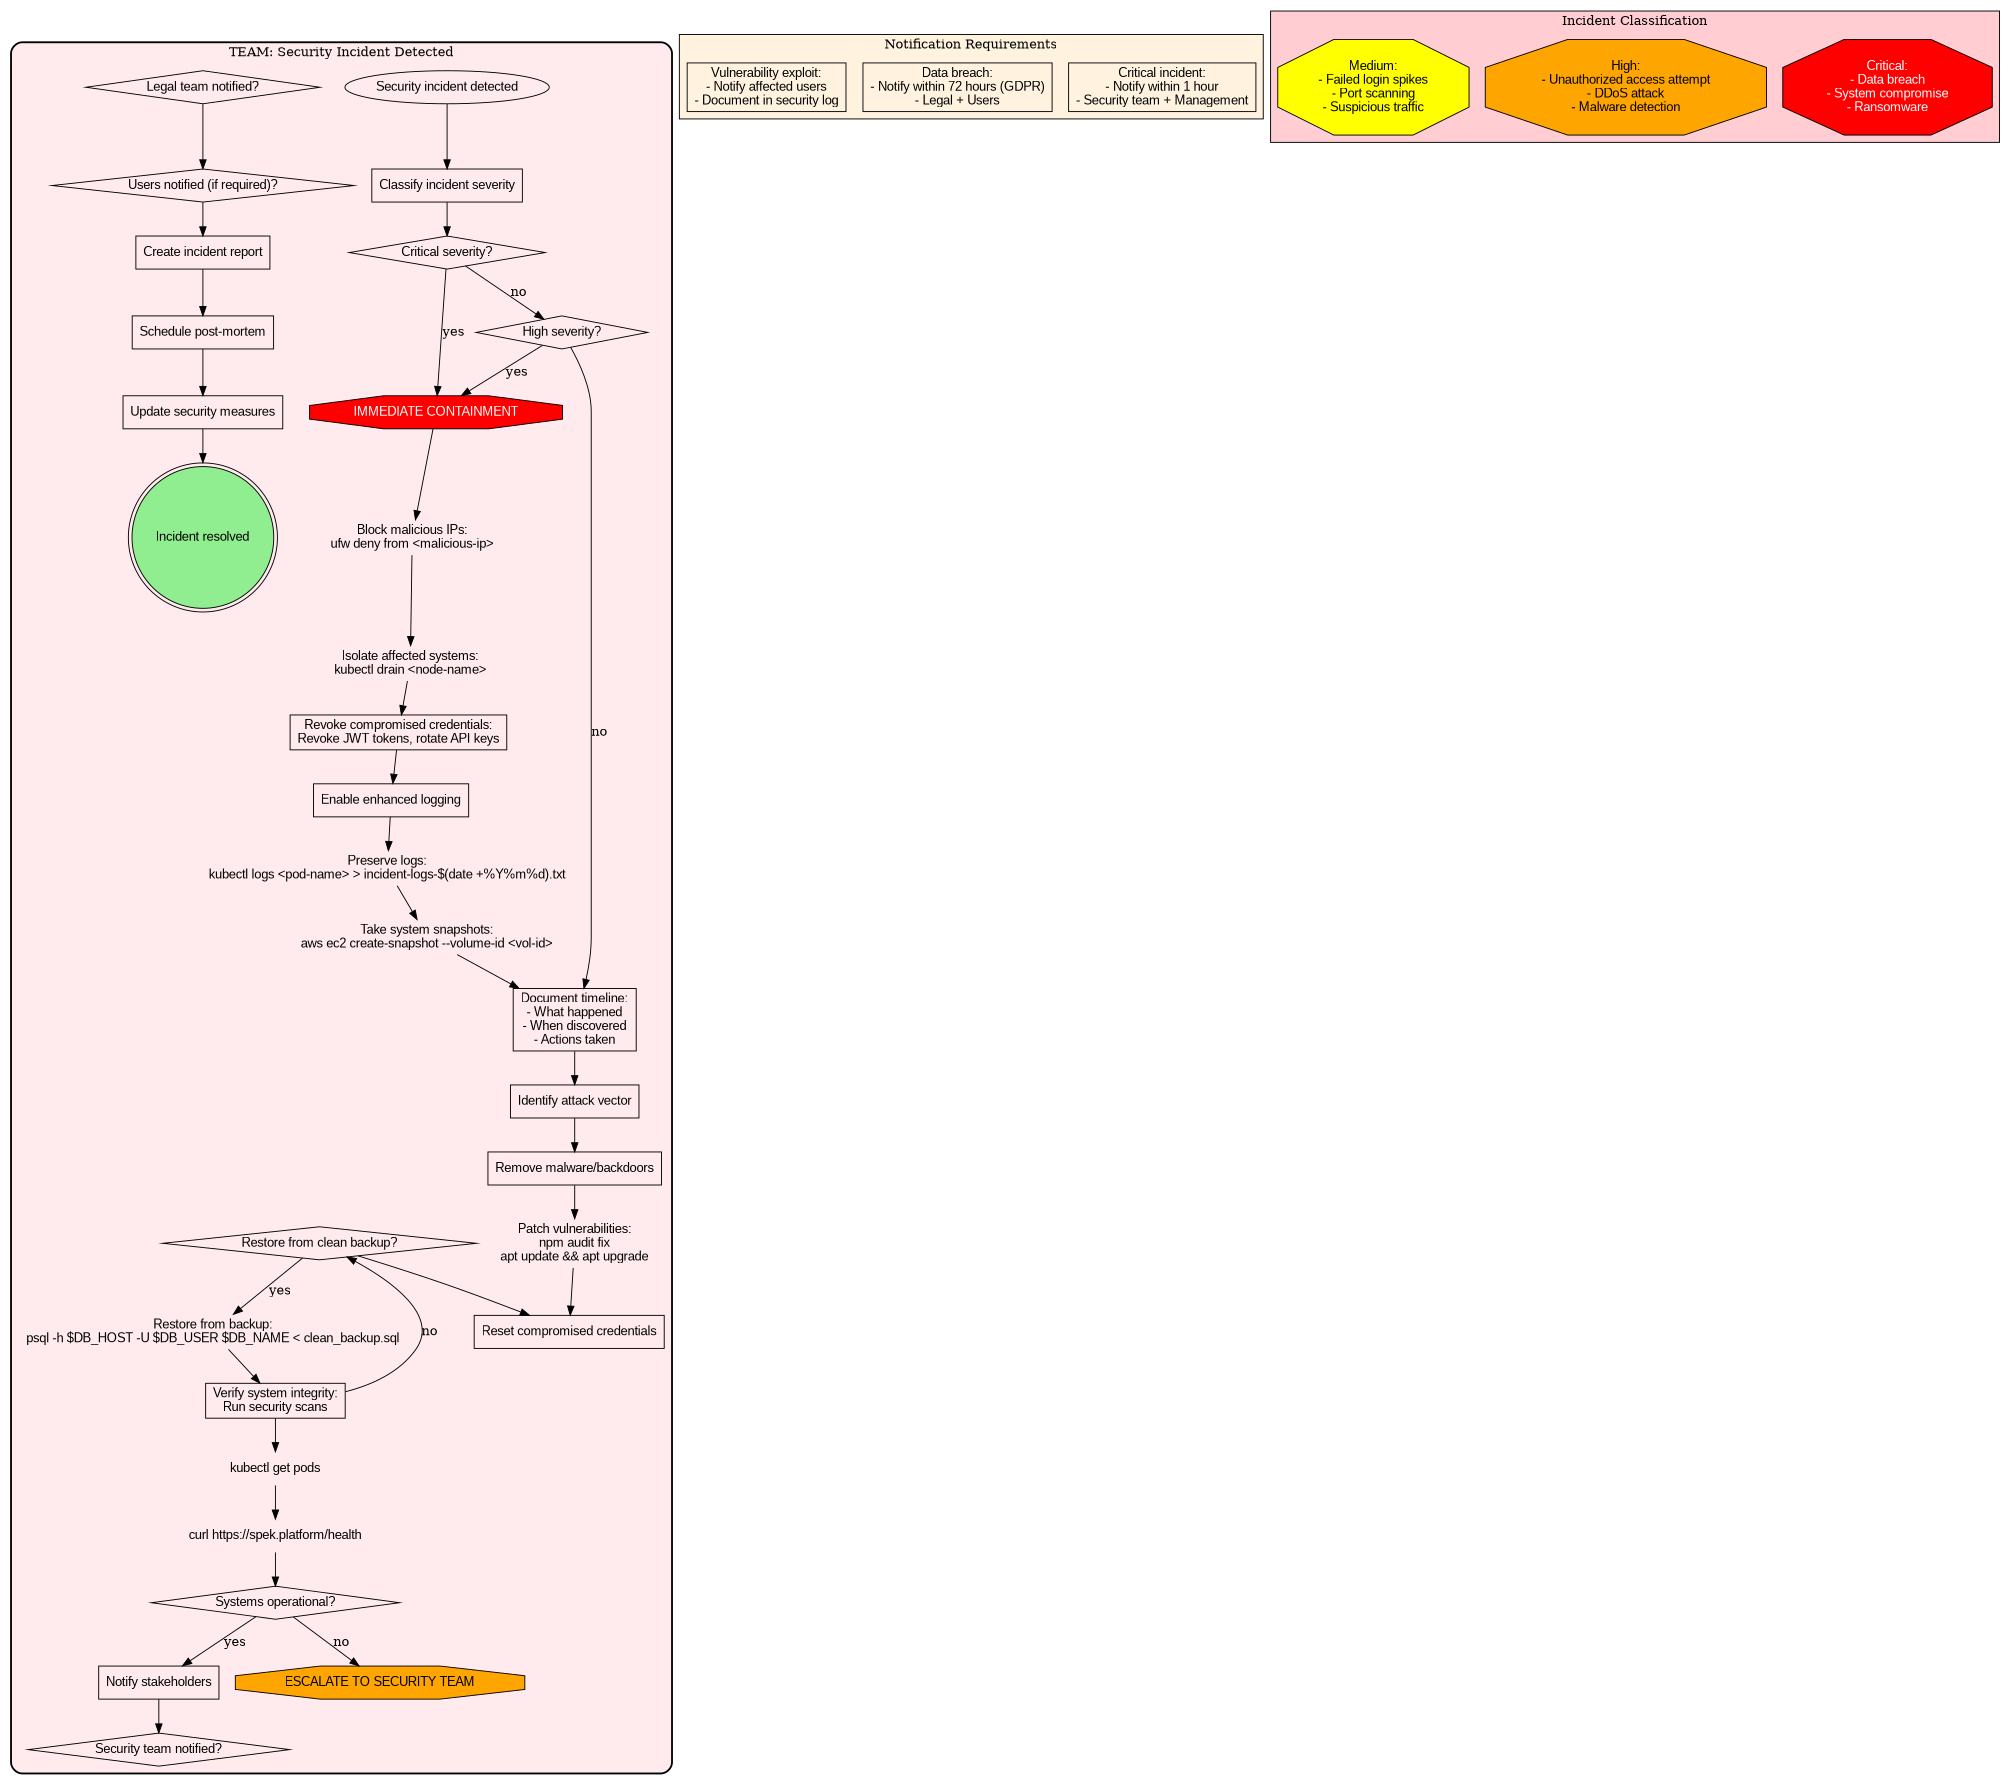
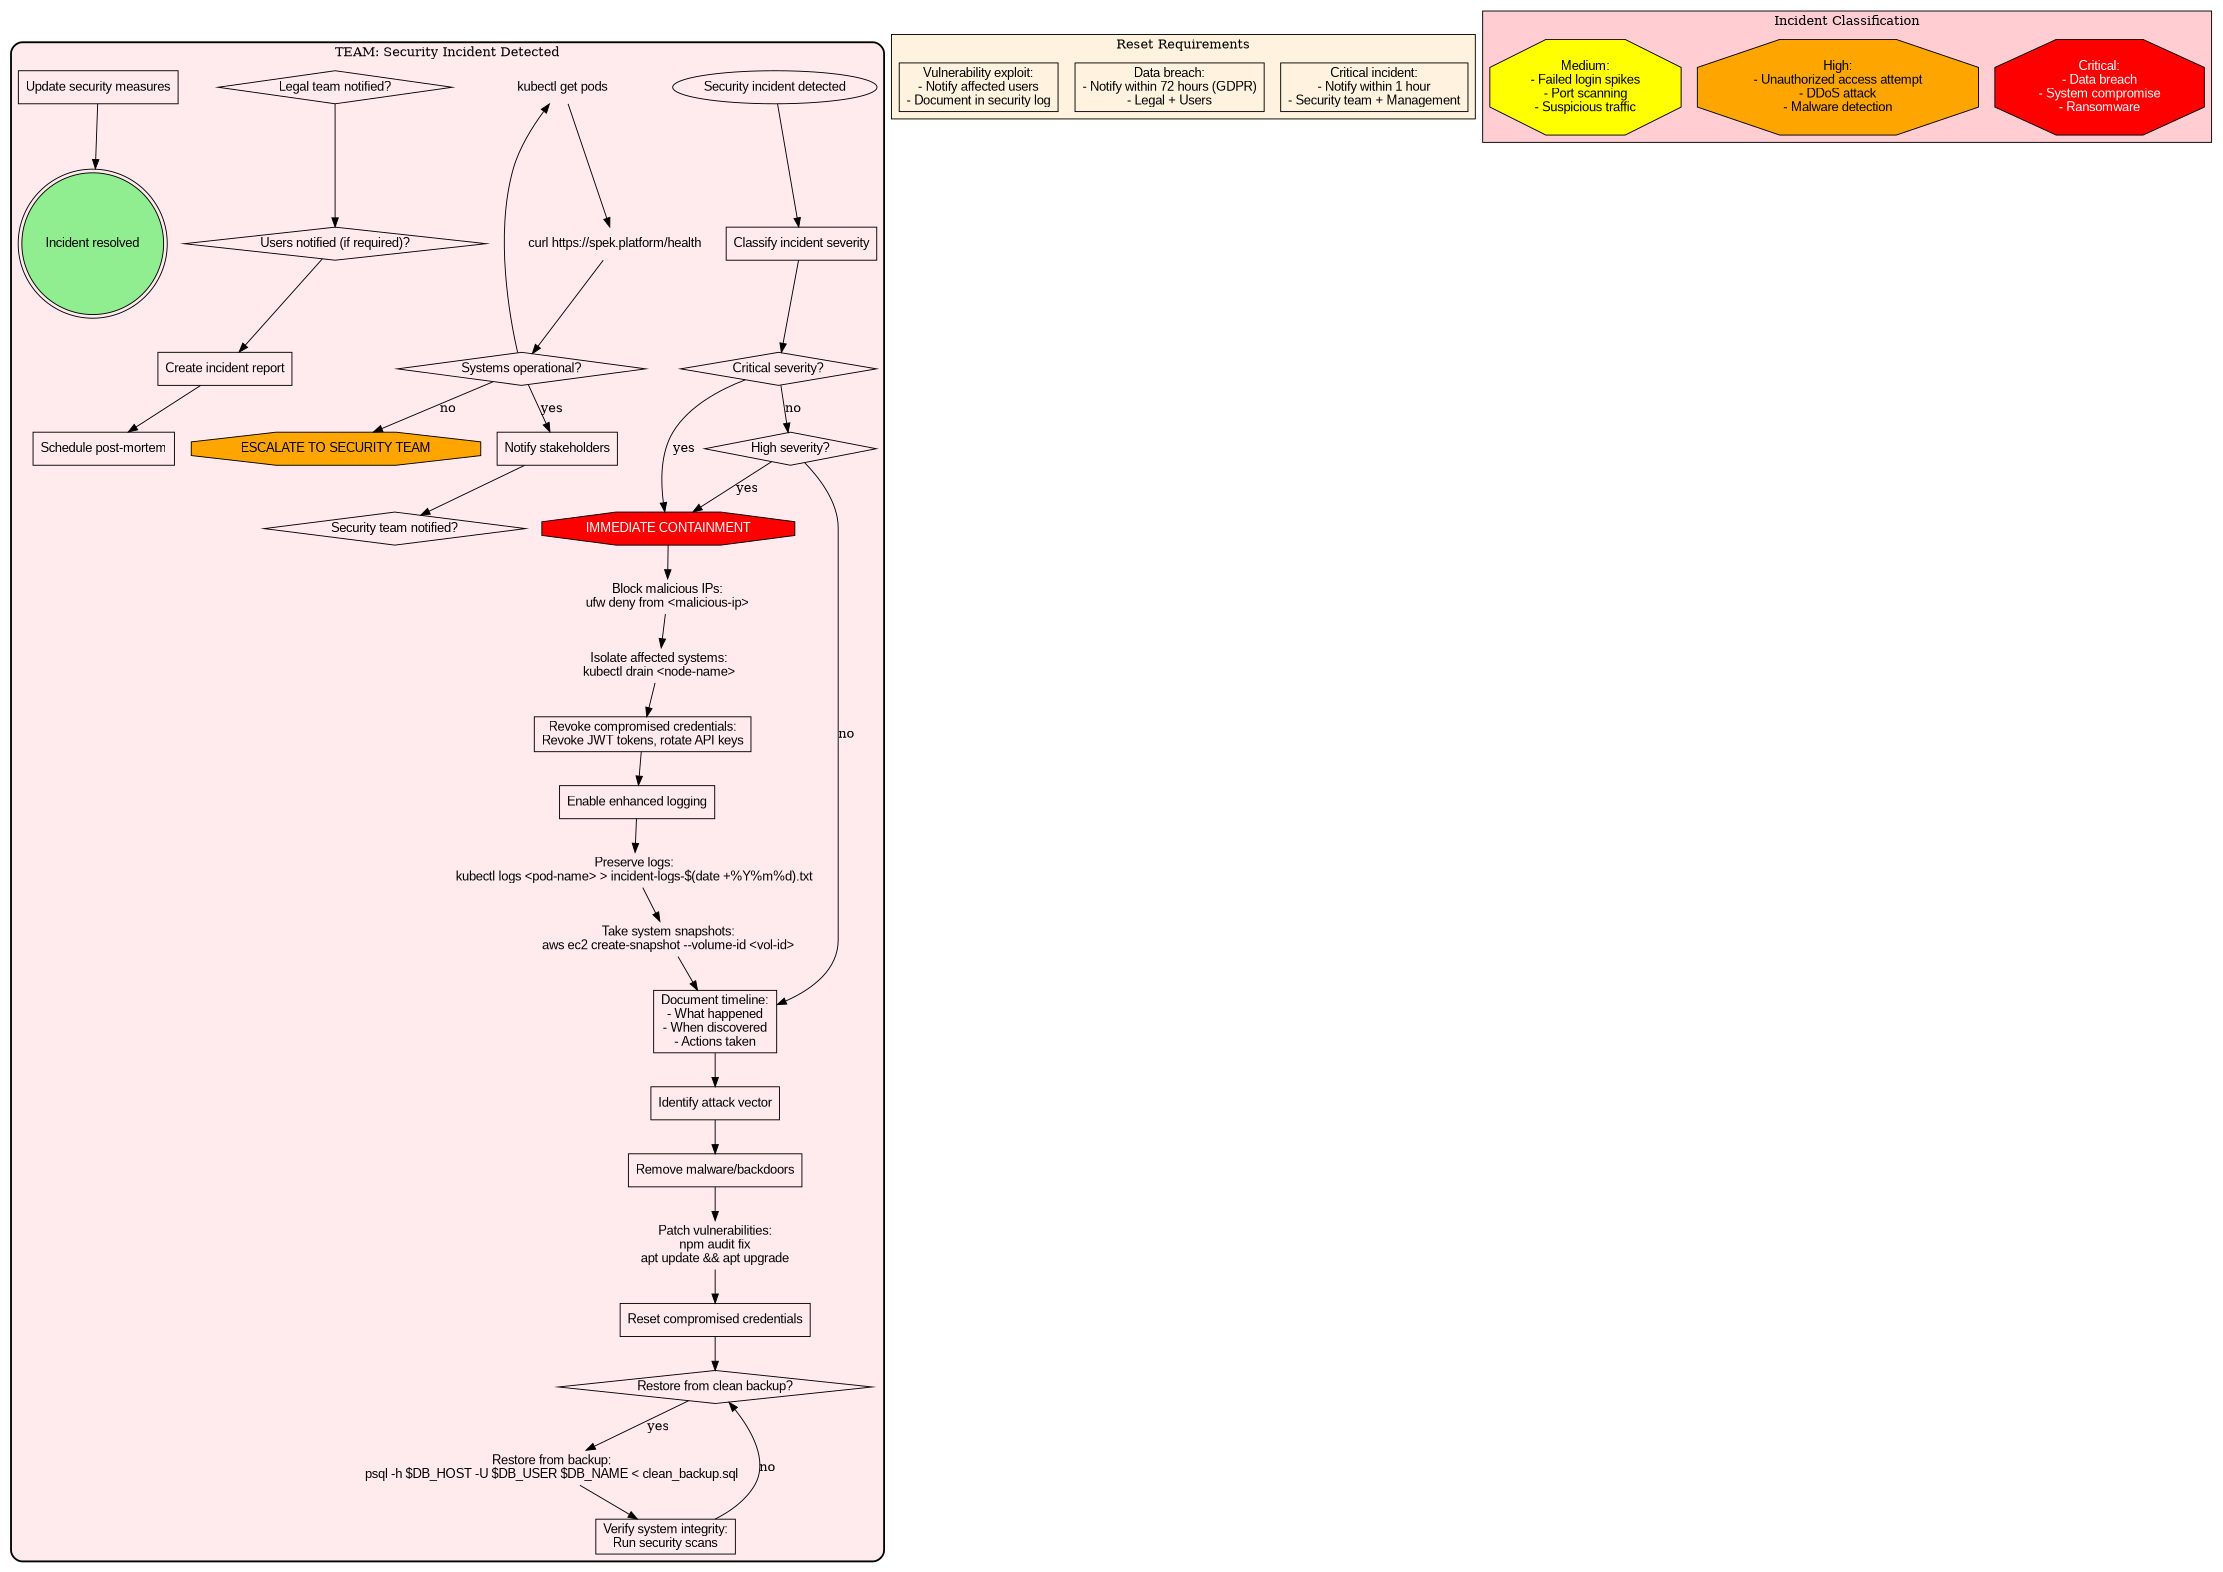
cluster "Notification Requirements": label "Notification Requirements" -> "Reset Requirements"
edge "Schedule post-mortem" -> "Update security measures": removed
edge "Restore from clean backup?" -> "Reset compromised credentials": reversed
edge "Verify system integrity: Run security scans" -> "kubectl get pods": now "Systems operational?" -> "kubectl get pods"
